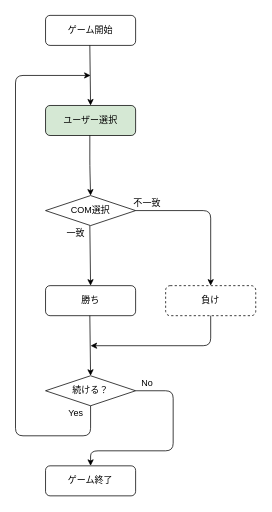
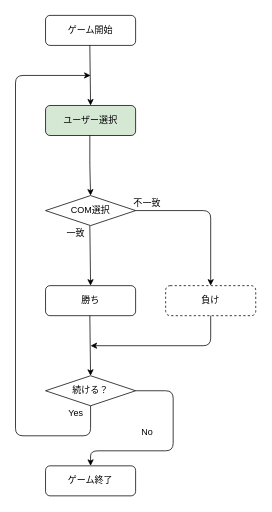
node "No": moved (147, 383) -> (147, 432)
